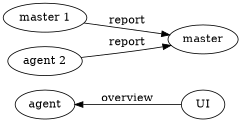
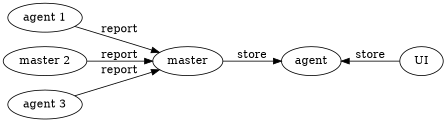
node "master 1": label "master 1" -> "agent 1"
node "agent 2": label "agent 2" -> "master 2"
edge "master" -> "agent": added, label "store"
edge "UI" -> "agent": label "overview" -> "store"
node "agent 3": added
